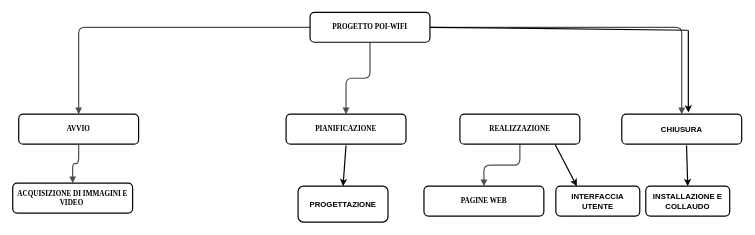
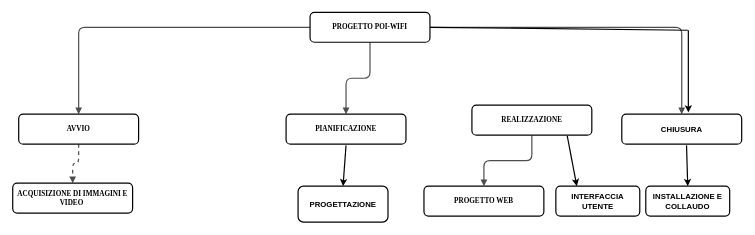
node "REALIZZAZIONE": moved (520, 129) -> (532, 120)
edge "AVVIO" -> "ACQUISIZIONE DI IMMAGINI E VIDEO": style solid -> dashed
node "PAGINE WEB": label "PAGINE WEB" -> "PROGETTO WEB"
